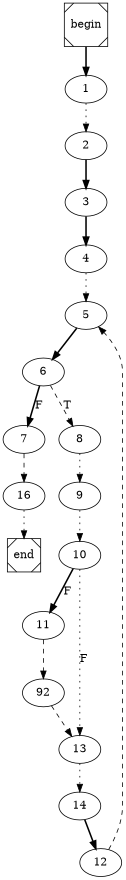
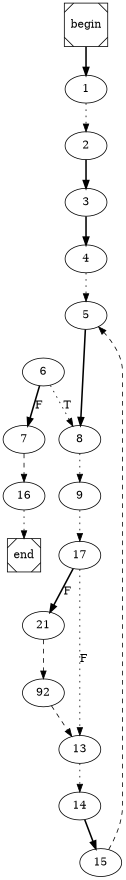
edge "5" -> "6": now "5" -> "8"
edge "6" -> "8": style dashed -> dotted
node "10": label "10" -> "17"
node "11": label "11" -> "21"
node "12": label "12" -> "15"
